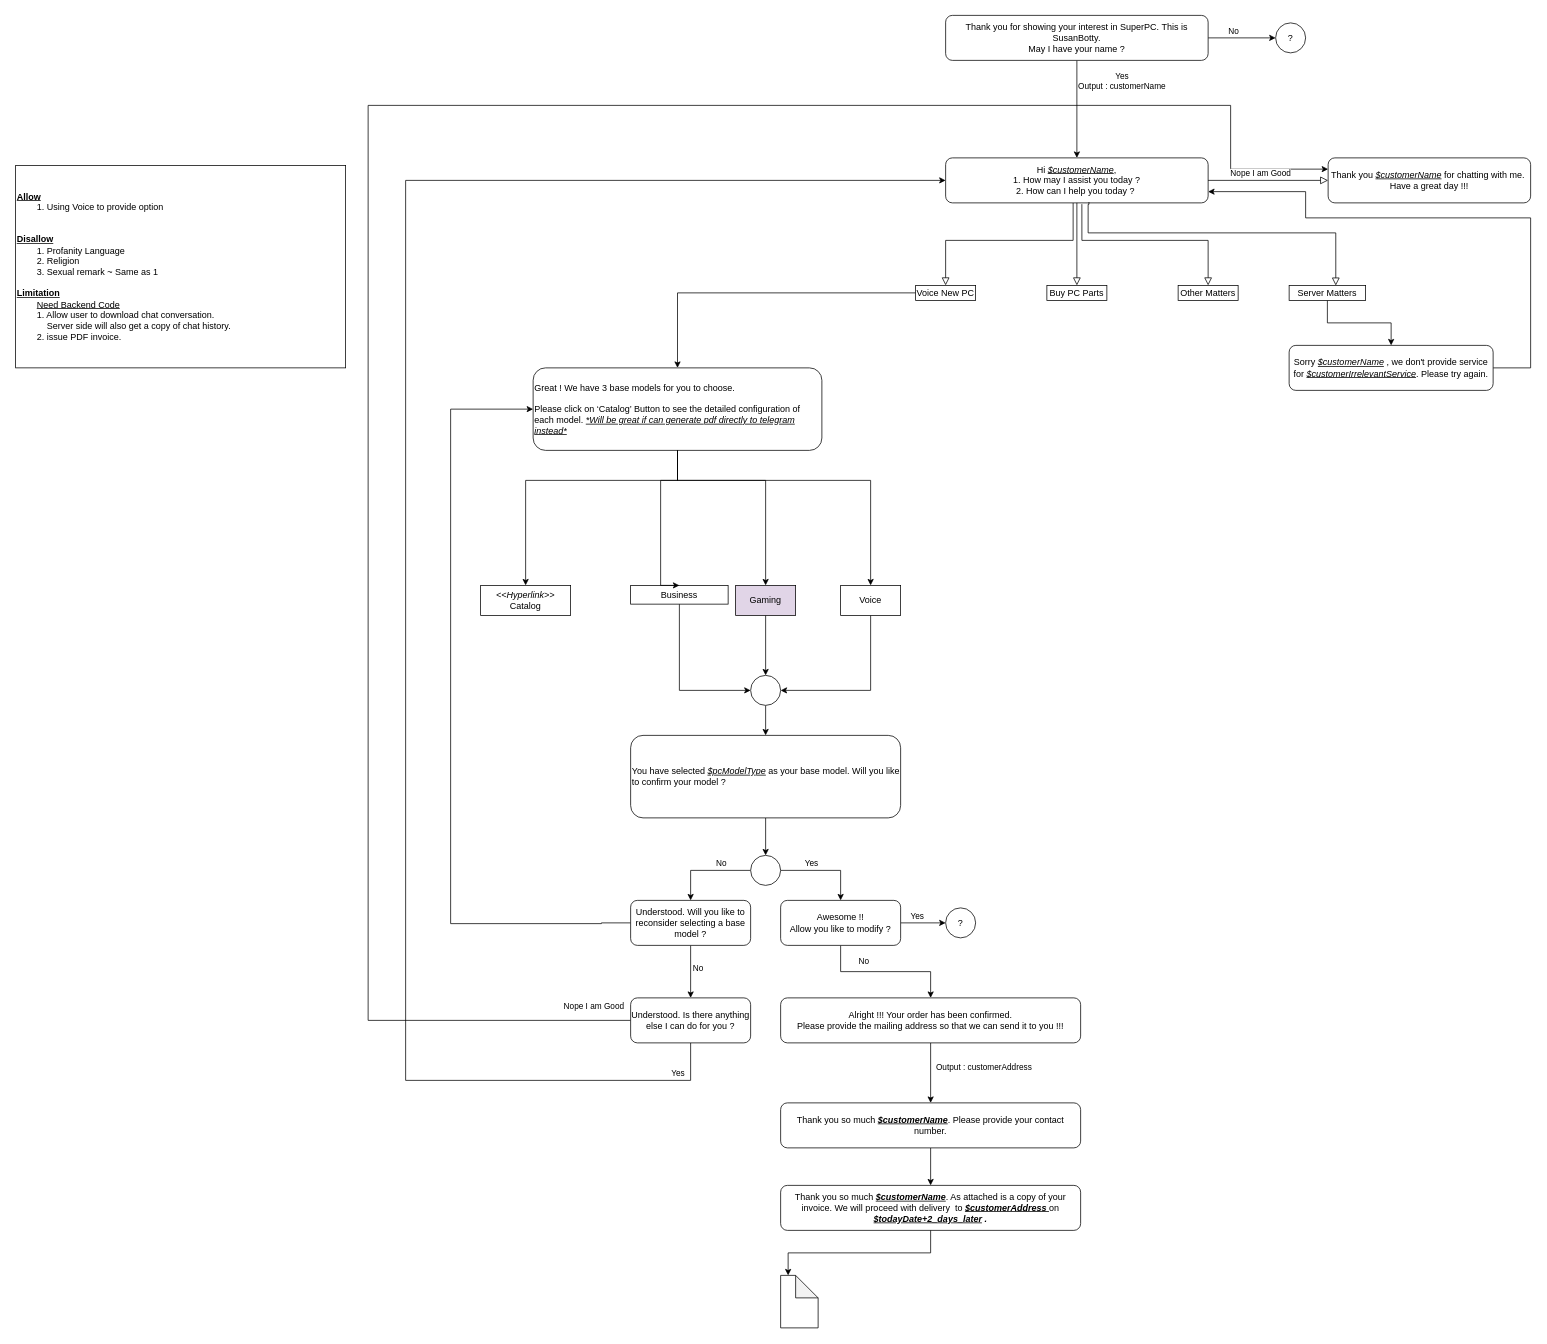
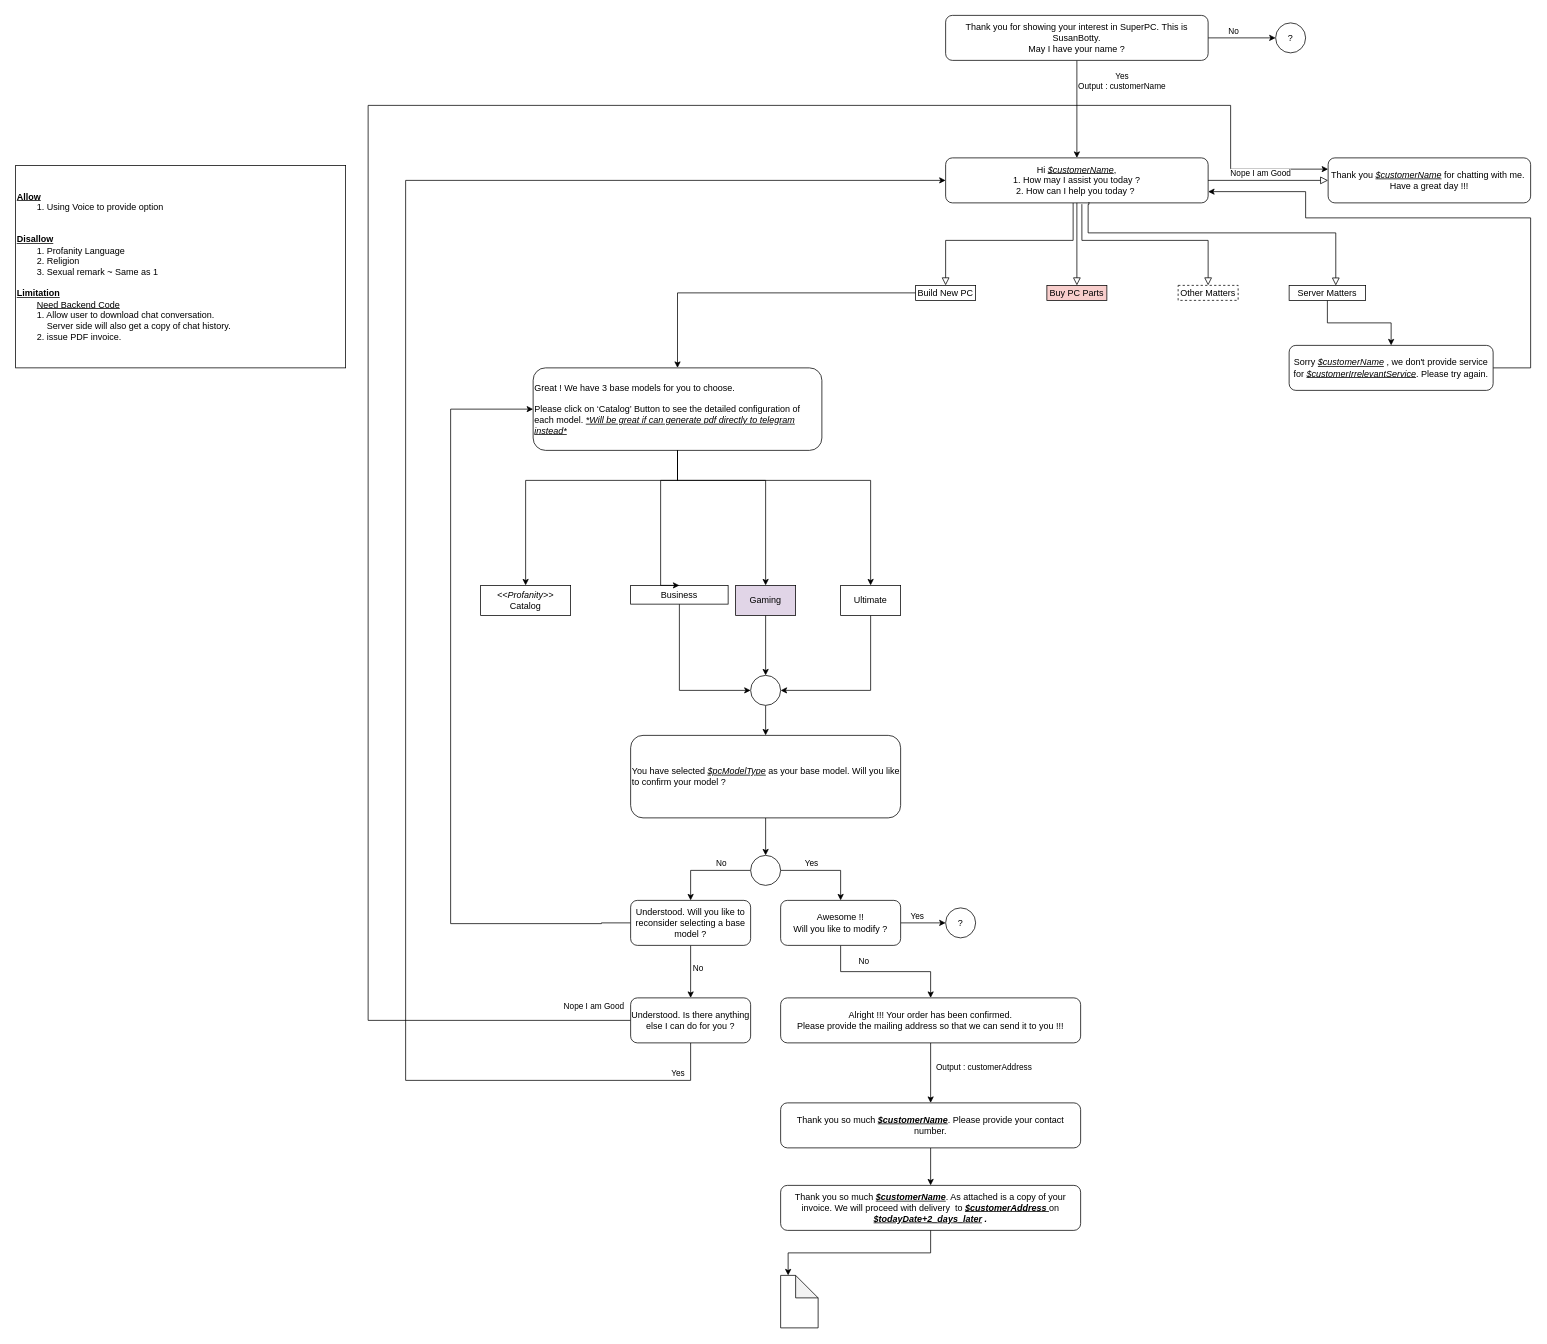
node "Voice New PC": label "Voice New PC" -> "Build New PC"
node "Buy PC Parts": fillcolor #ffffff -> #f8cecc
node "Other Matters": style solid -> dashed
node "<<Hyperlink>> Catalog": label "<<Hyperlink>> Catalog" -> "<<Profanity>> Catalog"
node "Voice": label "Voice" -> "Ultimate"
node "Awesome !! Allow you like to modify ?": label "Awesome !! Allow you like to modify ?" -> "Awesome !! Will you like to modify ?"
